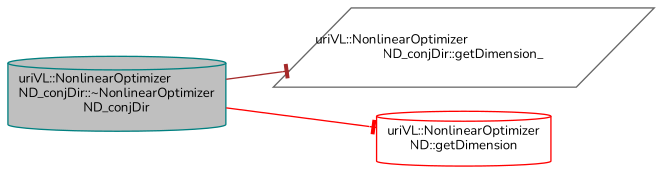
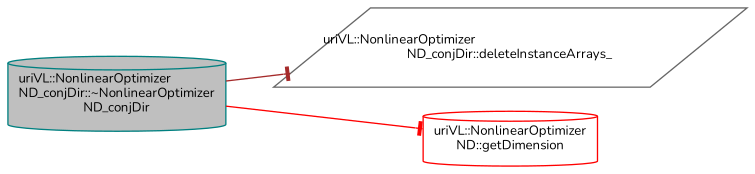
node "uriVL::NonlinearOptimizer ND_conjDir::getDimension_": label "uriVL::NonlinearOptimizer ND_conjDir::getDimension_" -> "uriVL::NonlinearOptimizer ND_conjDir::deleteInstanceArrays_"
